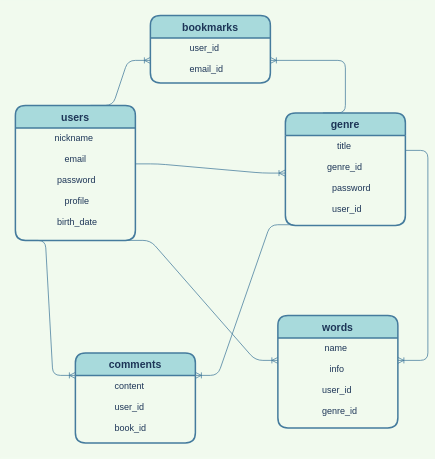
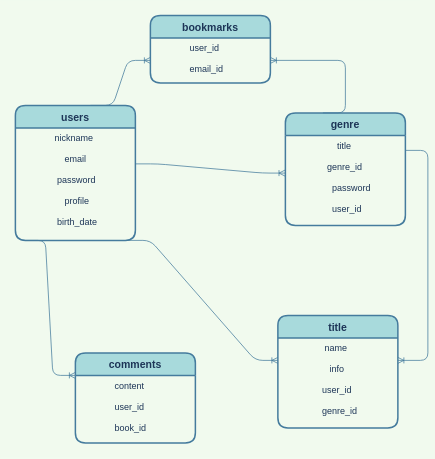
edge "title genre_id password user_id" -> "comments": removed
node "words": label "words" -> "title"
